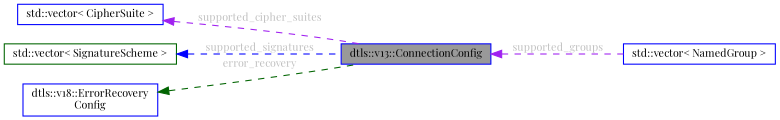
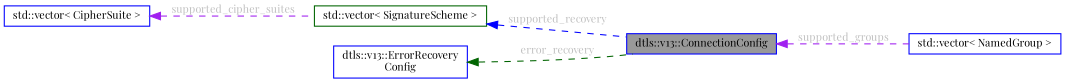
edge "dtls::v13::ConnectionConfig" -> "std::vector< CipherSuite >": now "std::vector< SignatureScheme >" -> "std::vector< CipherSuite >"
edge "dtls::v13::ConnectionConfig" -> "std::vector< SignatureScheme >": label " supported_signatures" -> " supported_recovery"
node "dtls::v18::ErrorRecovery Config": label "dtls::v18::ErrorRecovery Config" -> "dtls::v13::ErrorRecovery Config"
